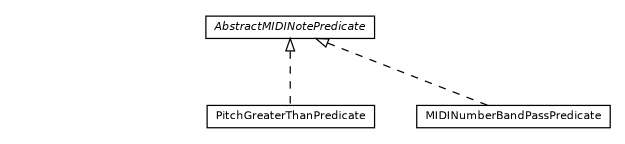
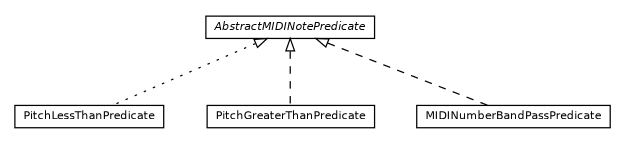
node "PitchLessThanPredicate": added
